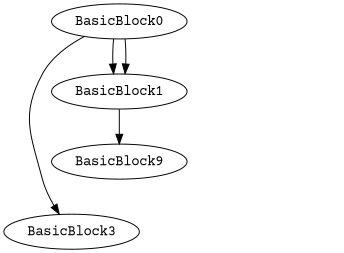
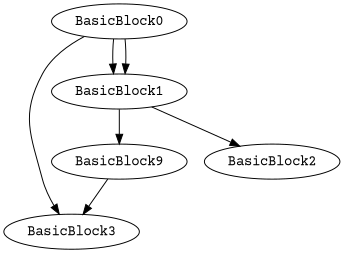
node "BasicBlock2": added
edge "BasicBlock9" -> "BasicBlock3": added
